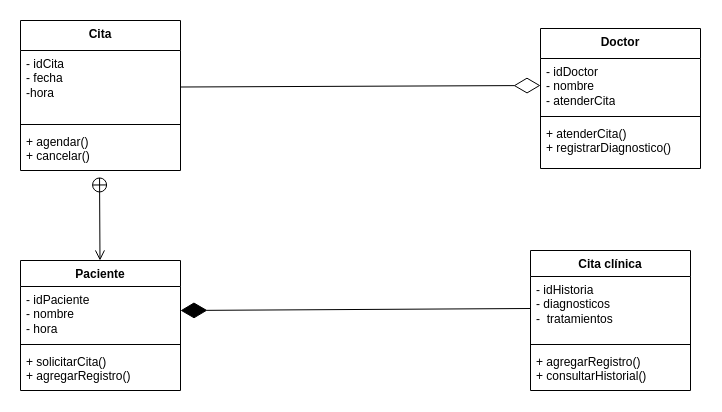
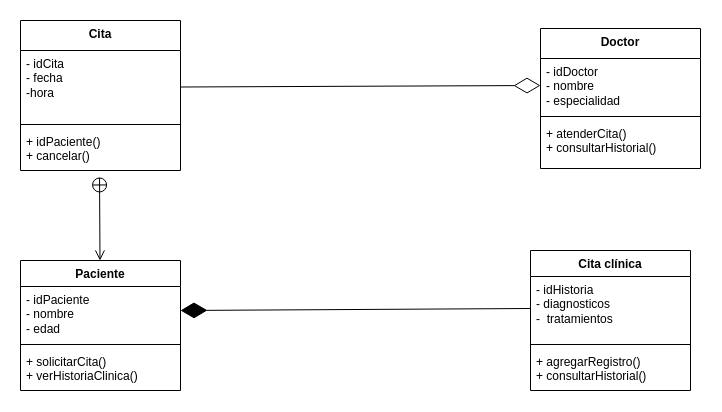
node "- idDoctor - nombre - atenderCita": label "- idDoctor - nombre - atenderCita" -> "- idDoctor - nombre - especialidad"
node "+ atenderCita() + registrarDiagnostico()": label "+ atenderCita() + registrarDiagnostico()" -> "+ atenderCita() + consultarHistorial()"
node "+ agendar() + cancelar()": label "+ agendar() + cancelar()" -> "+ idPaciente() + cancelar()"
node "- idPaciente - nombre - hora": label "- idPaciente - nombre - hora" -> "- idPaciente - nombre - edad"
node "+ solicitarCita() + agregarRegistro()": label "+ solicitarCita() + agregarRegistro()" -> "+ solicitarCita() + verHistoriaClinica()"
